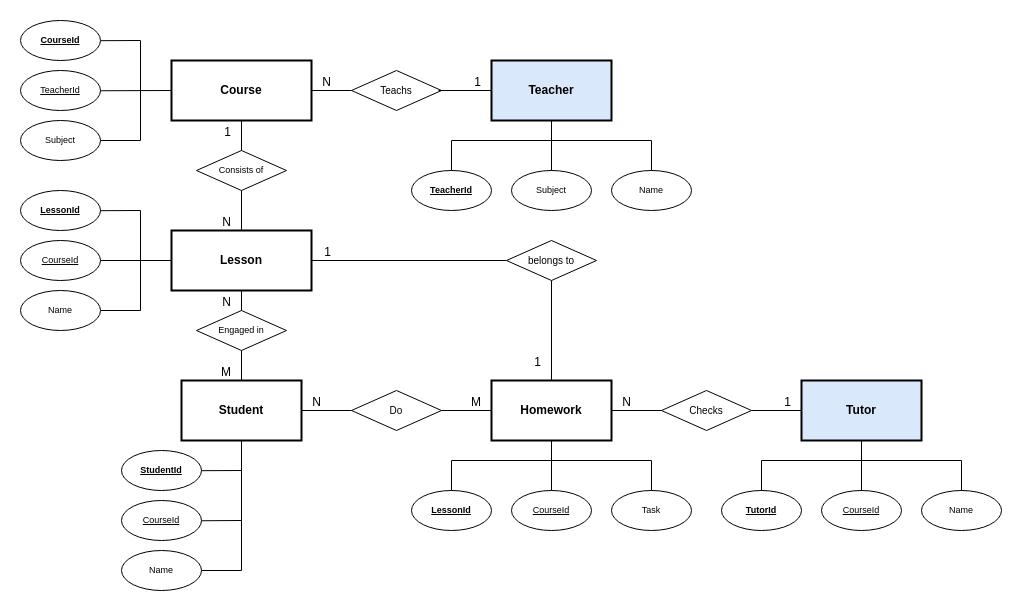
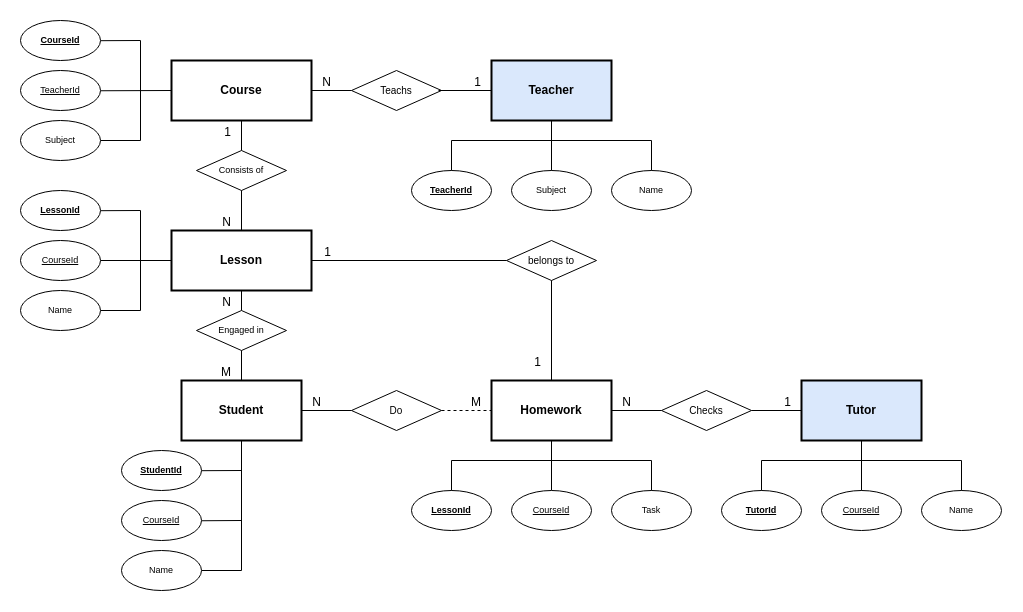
edge "Do" -- "Homework": style solid -> dashed
